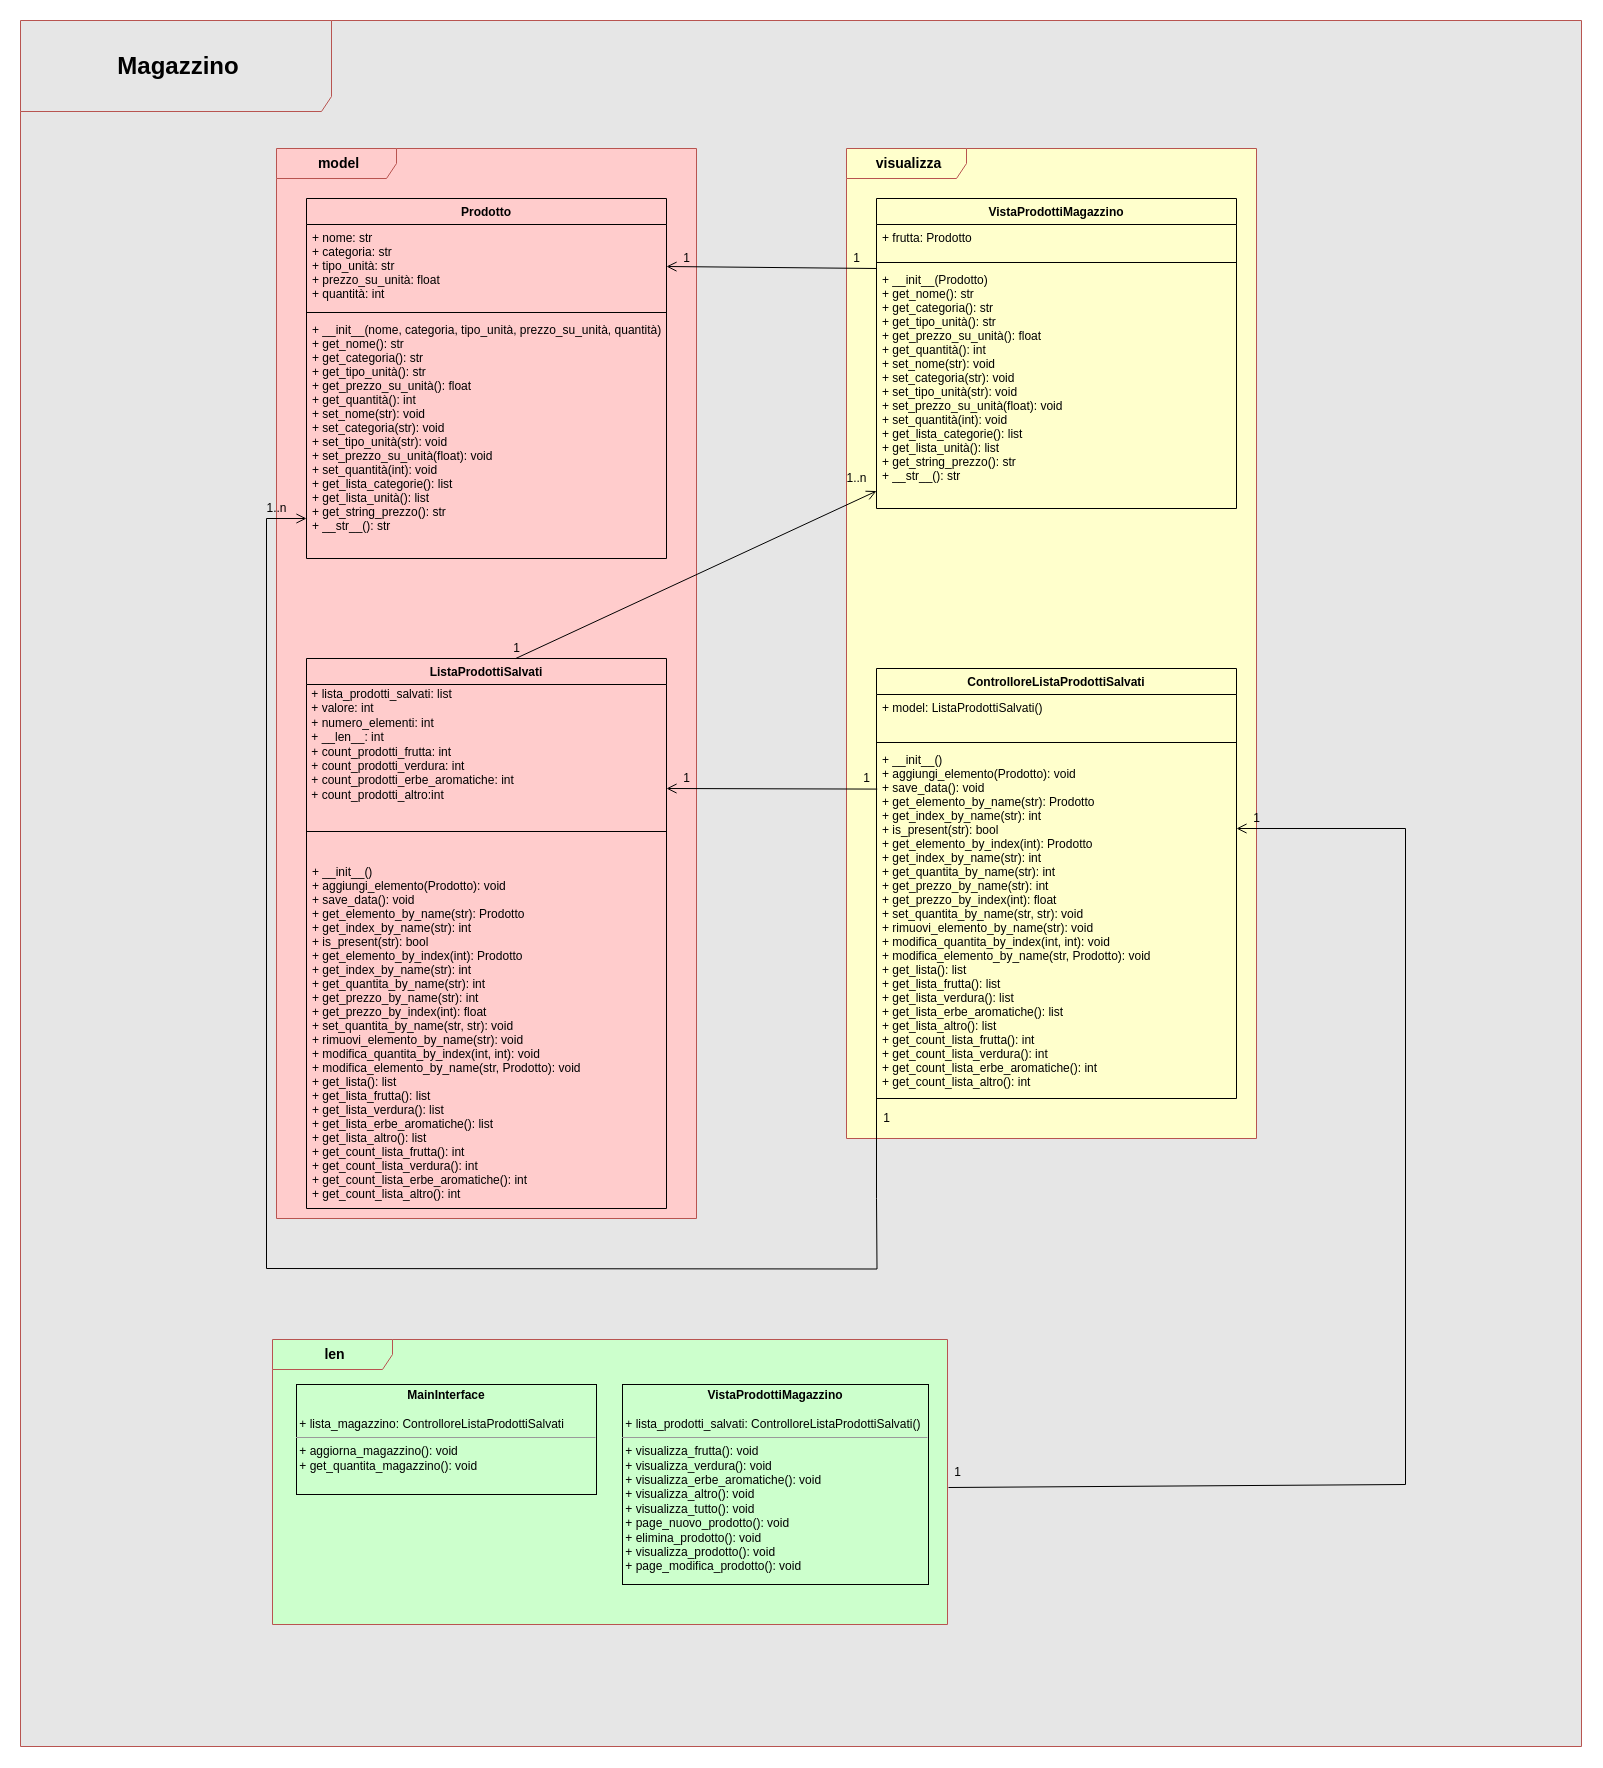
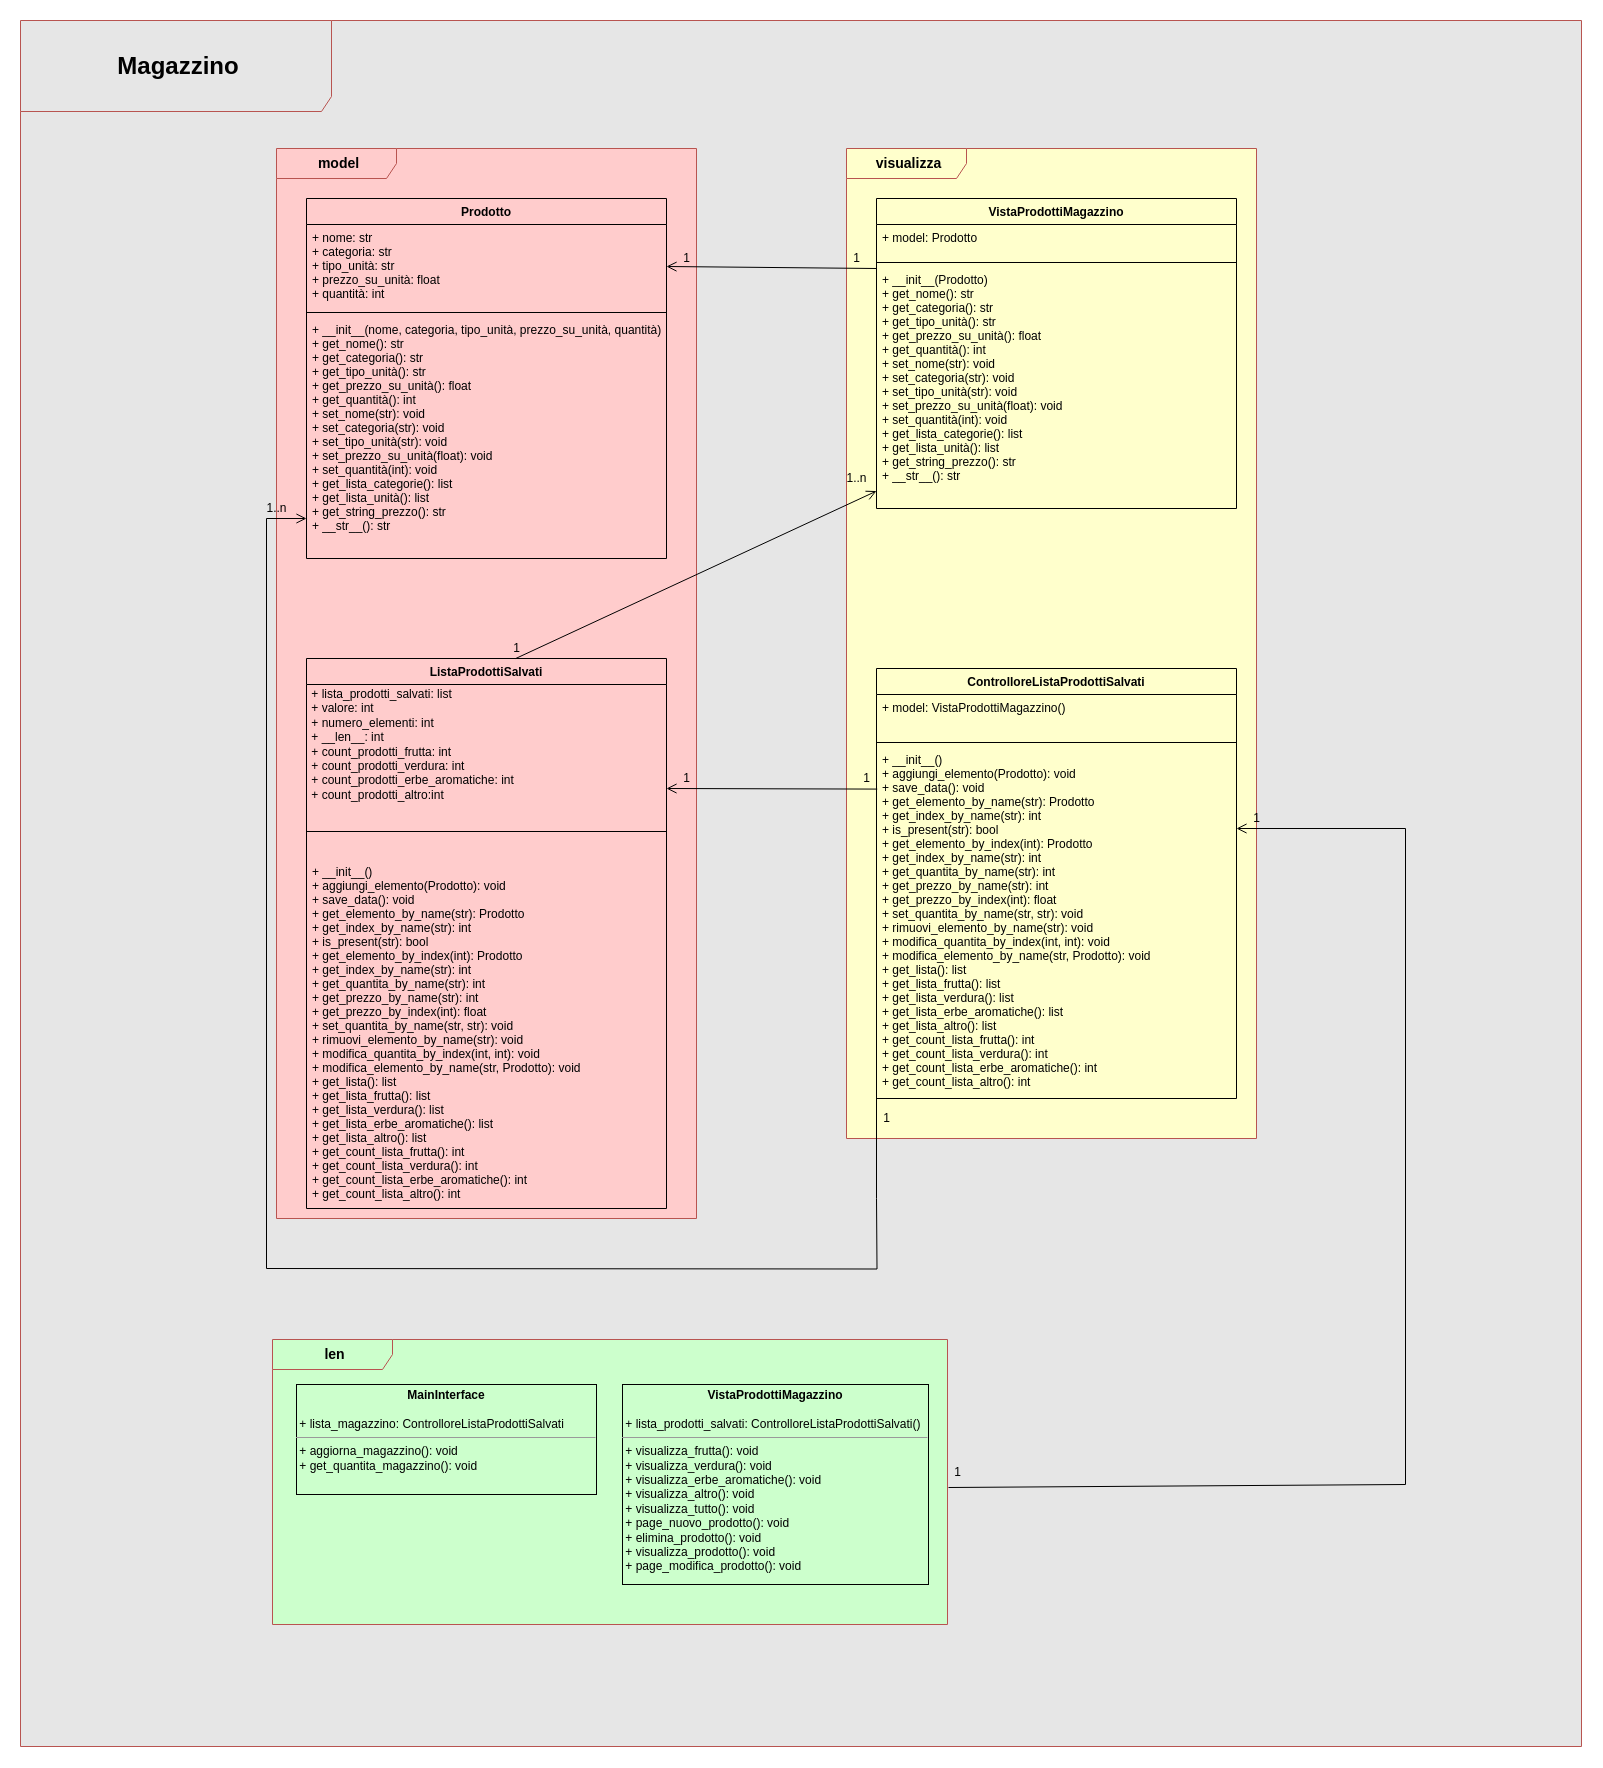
node "+ frutta: Prodotto": label "+ frutta: Prodotto" -> "+ model: Prodotto"
node "+ model: ListaProdottiSalvati()": label "+ model: ListaProdottiSalvati()" -> "+ model: VistaProdottiMagazzino()"
